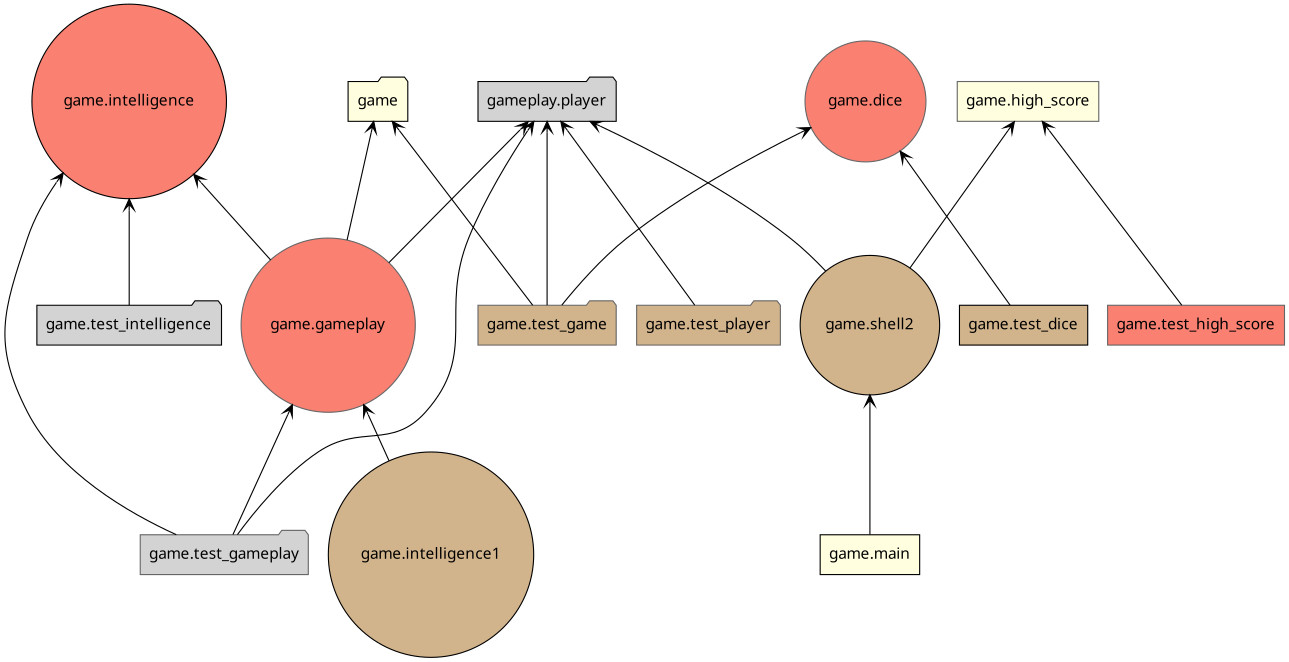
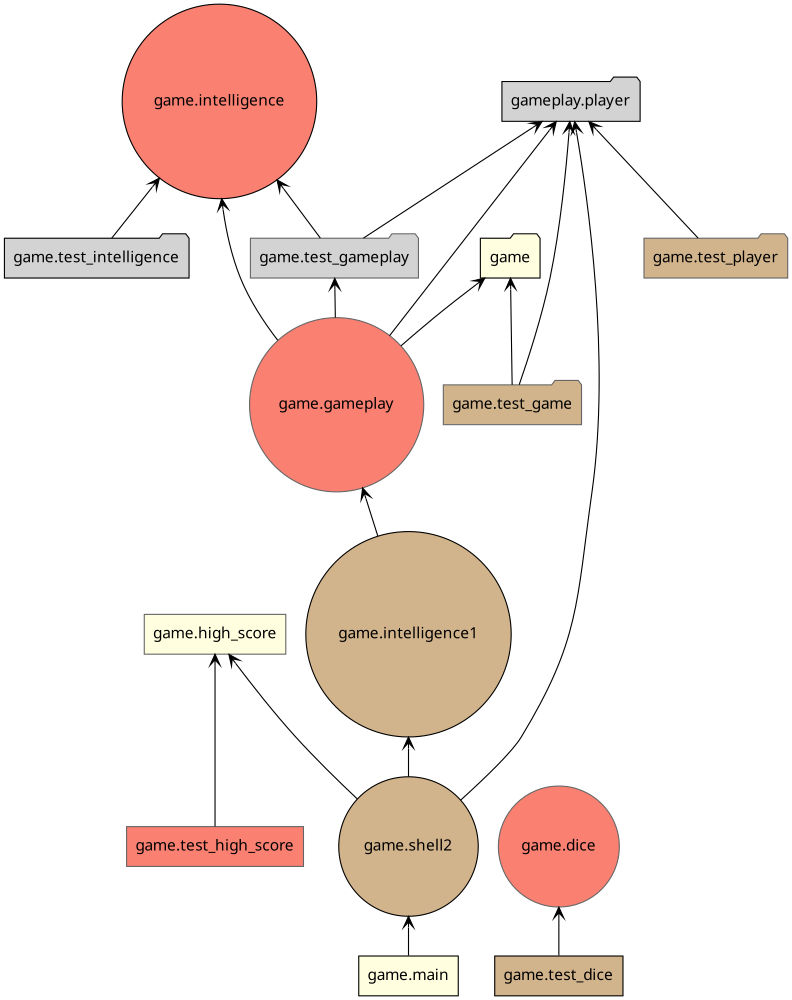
edge "game.test_game" -> "game.dice": removed
edge "game.test_gameplay" -> "game.gameplay": reversed
edge "game.shell2" -> "game.intelligence1": added
